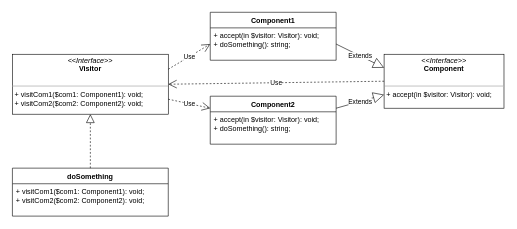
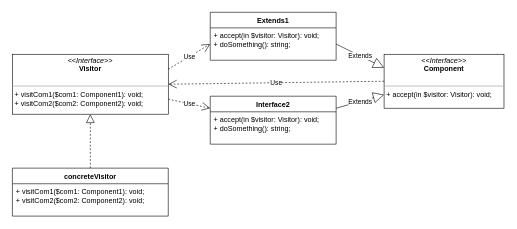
node "Component1": label "Component1" -> "Extends1"
node "Component2": label "Component2" -> "Interface2"
node "doSomething": label "doSomething" -> "concreteVisitor"
